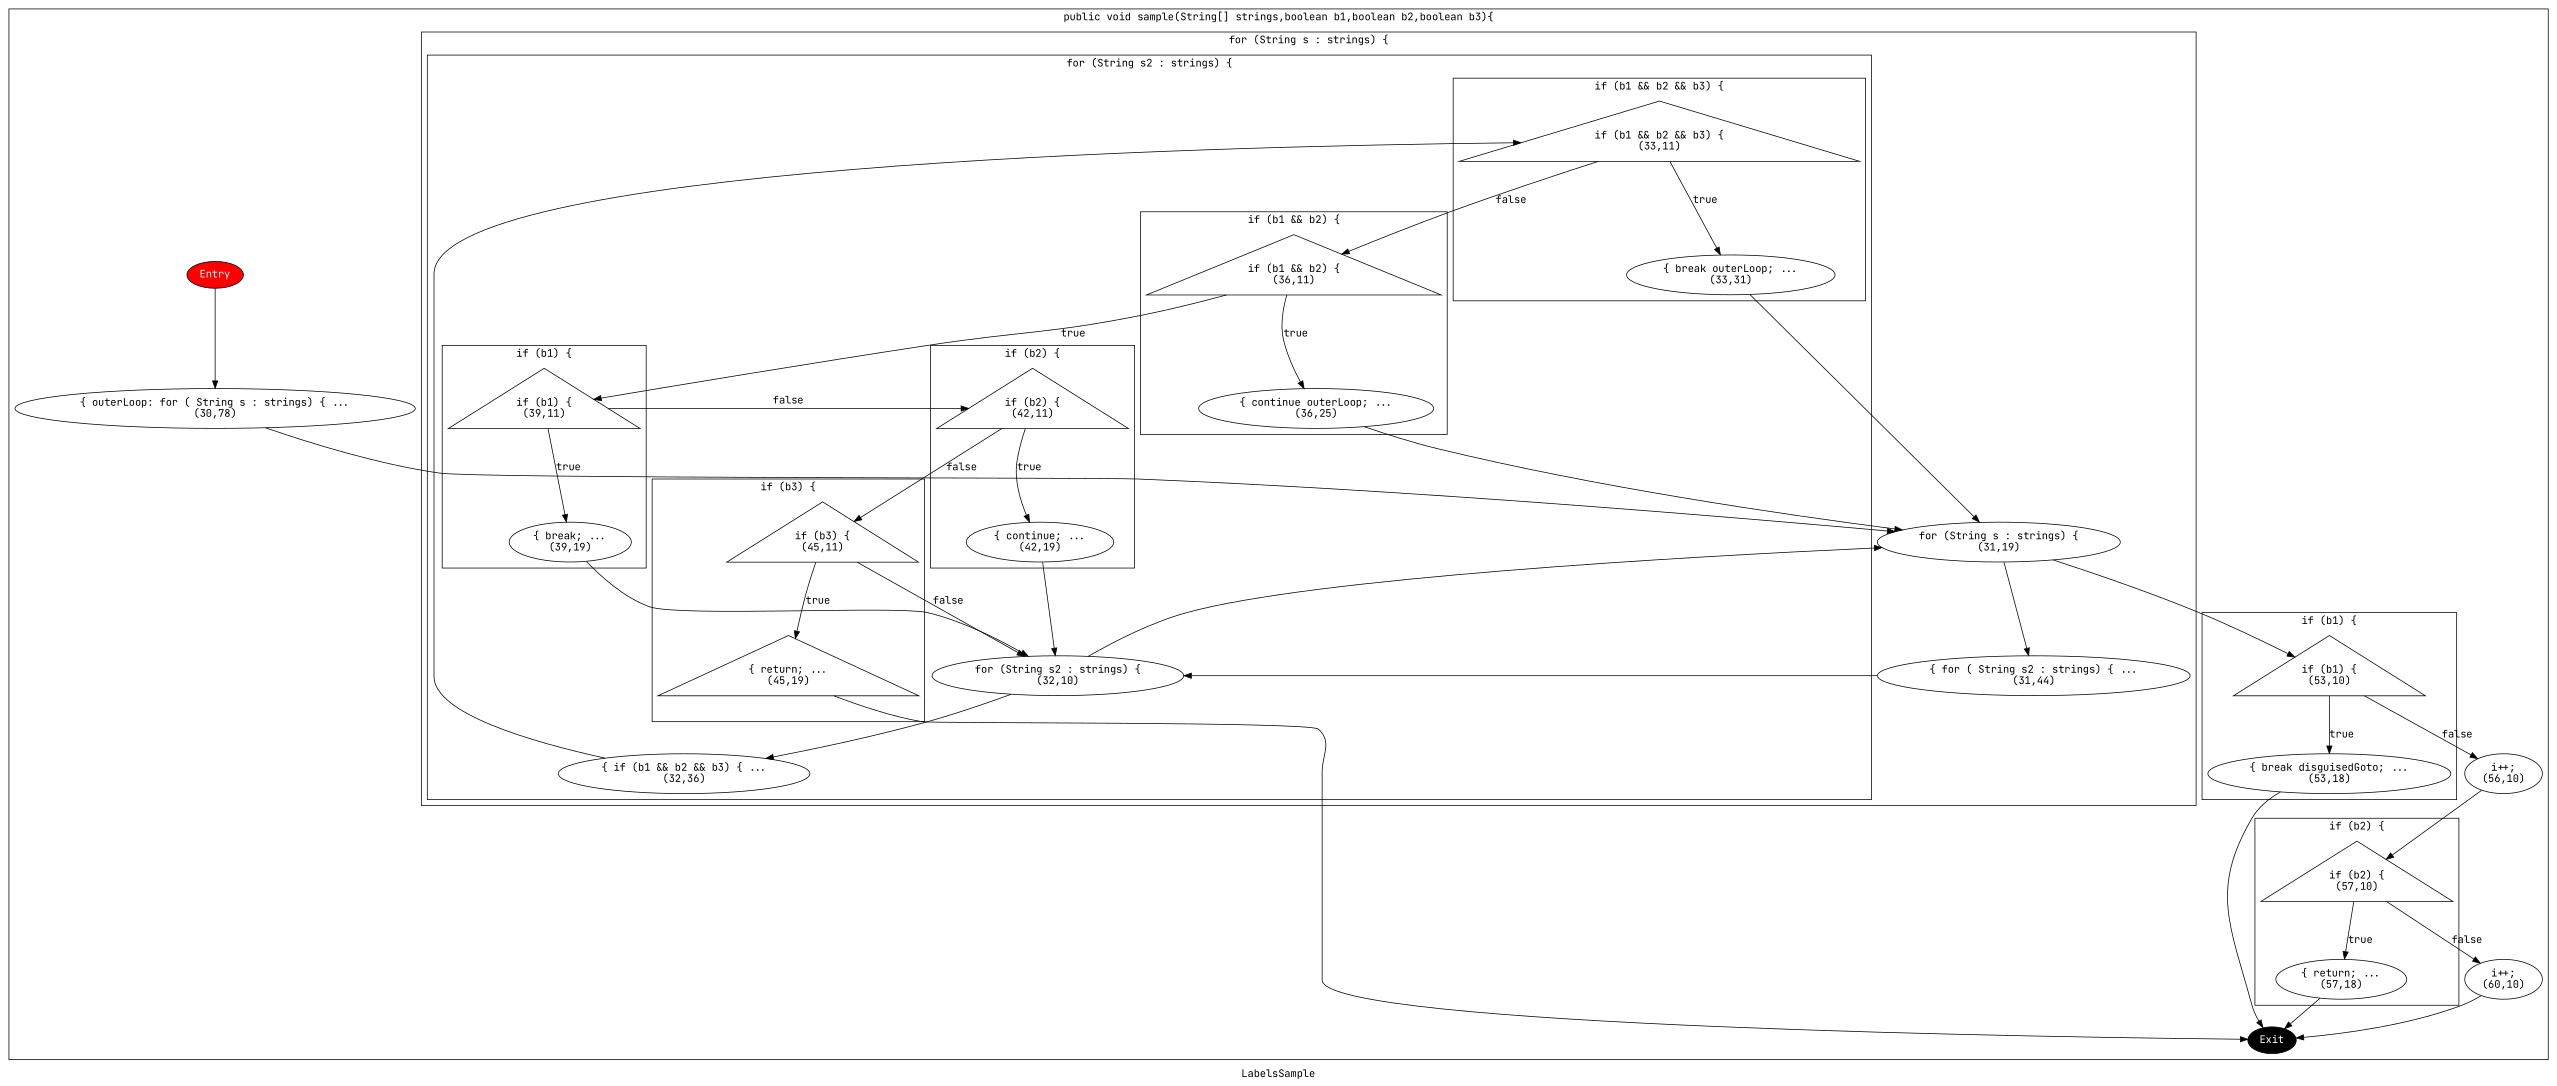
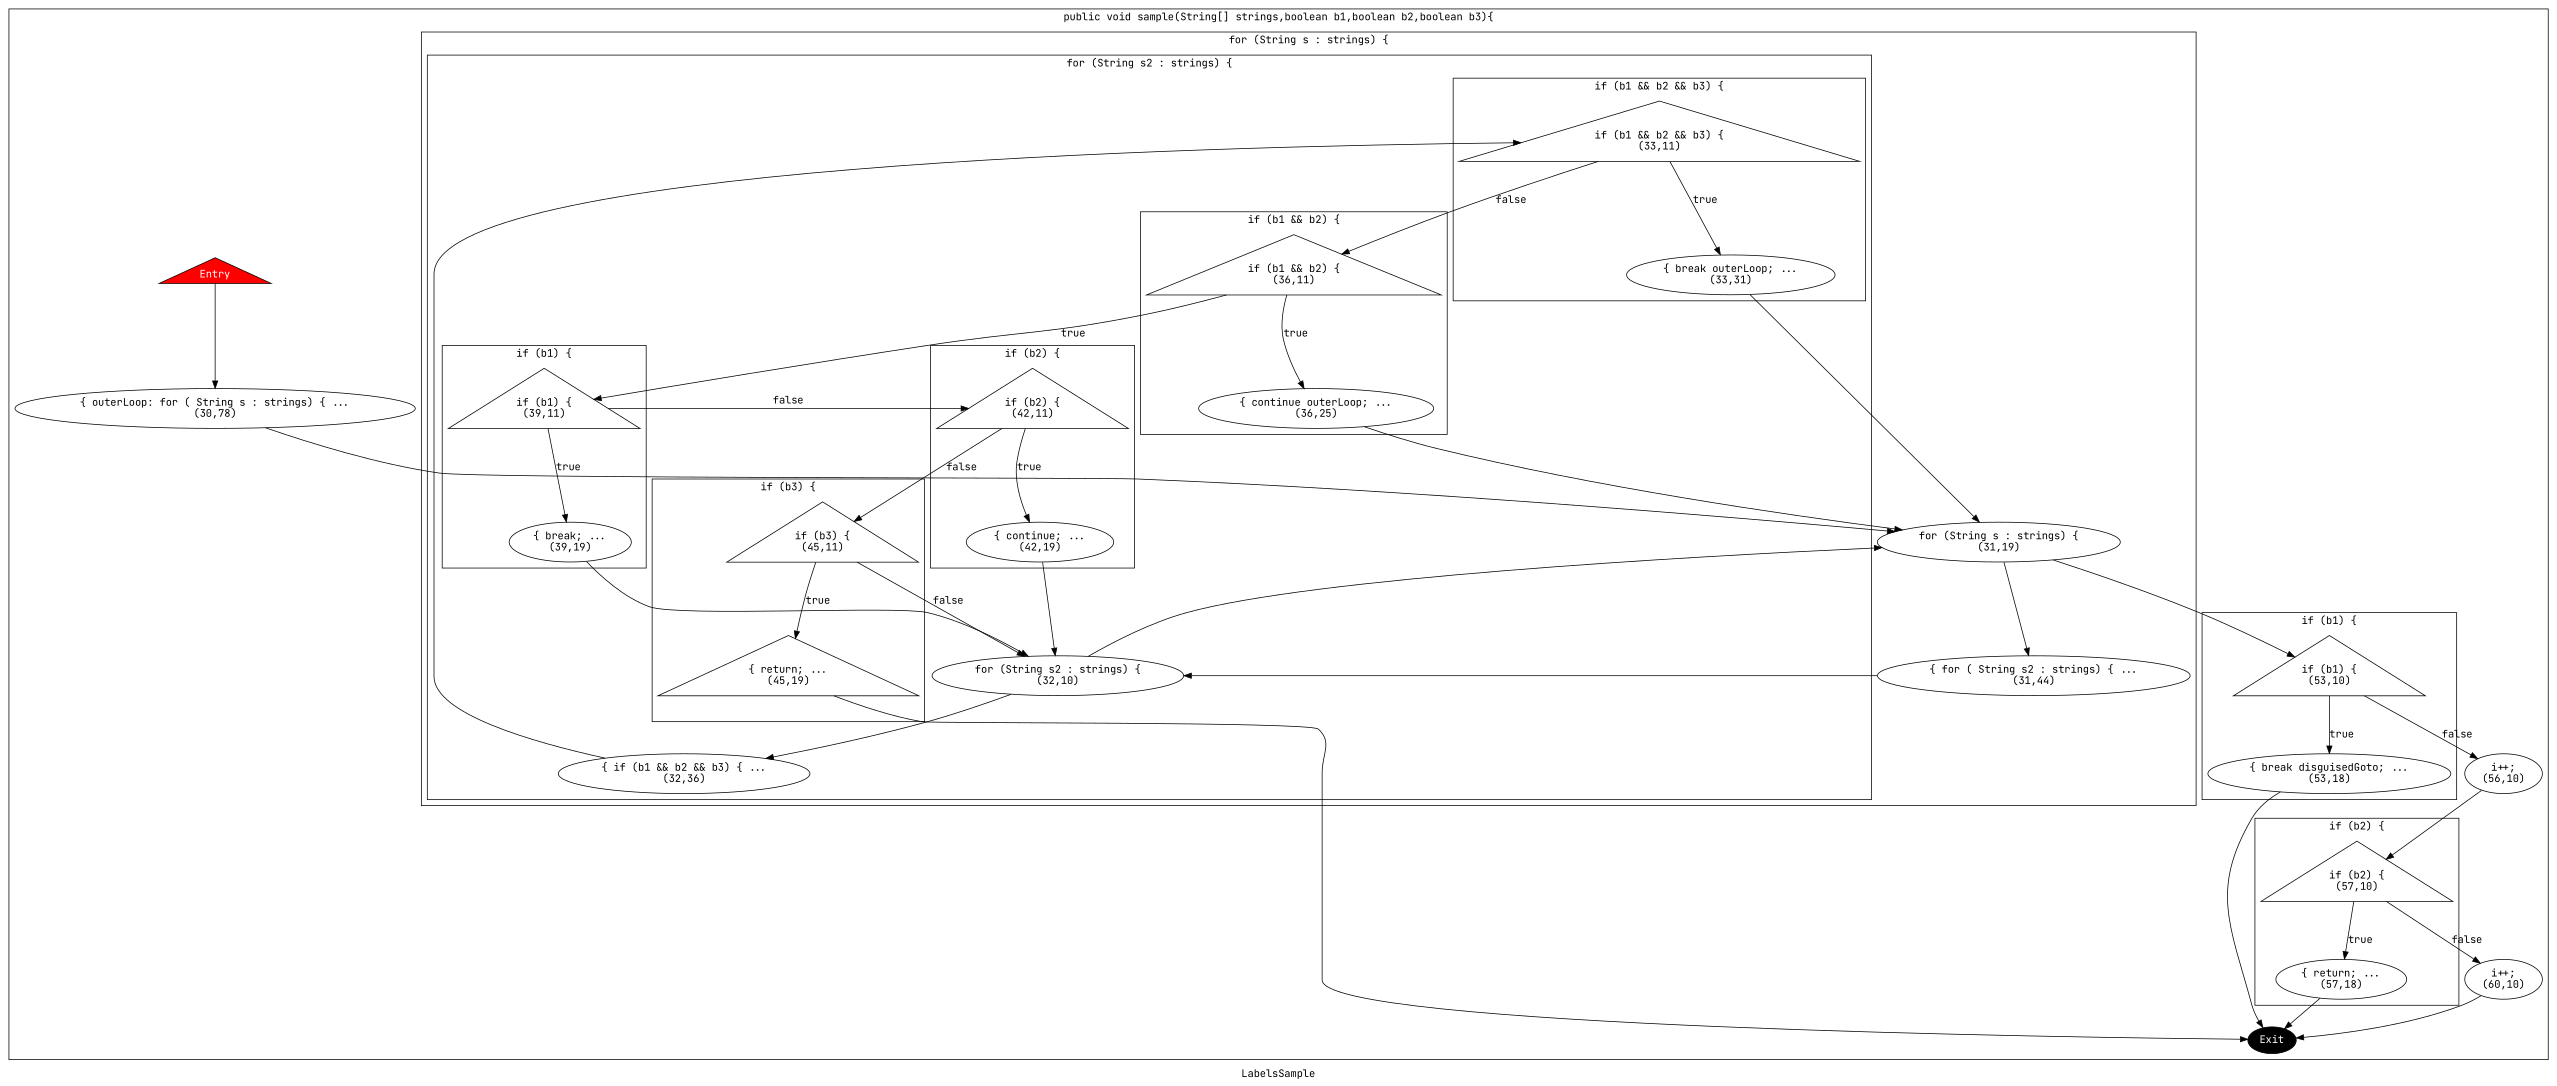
node "Entry": shape ellipse -> triangle
